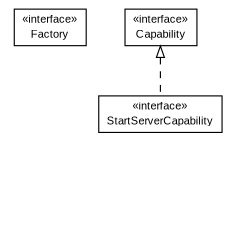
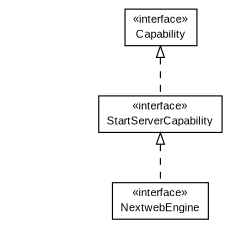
node "Factory": removed
node "NextwebEngine": added
